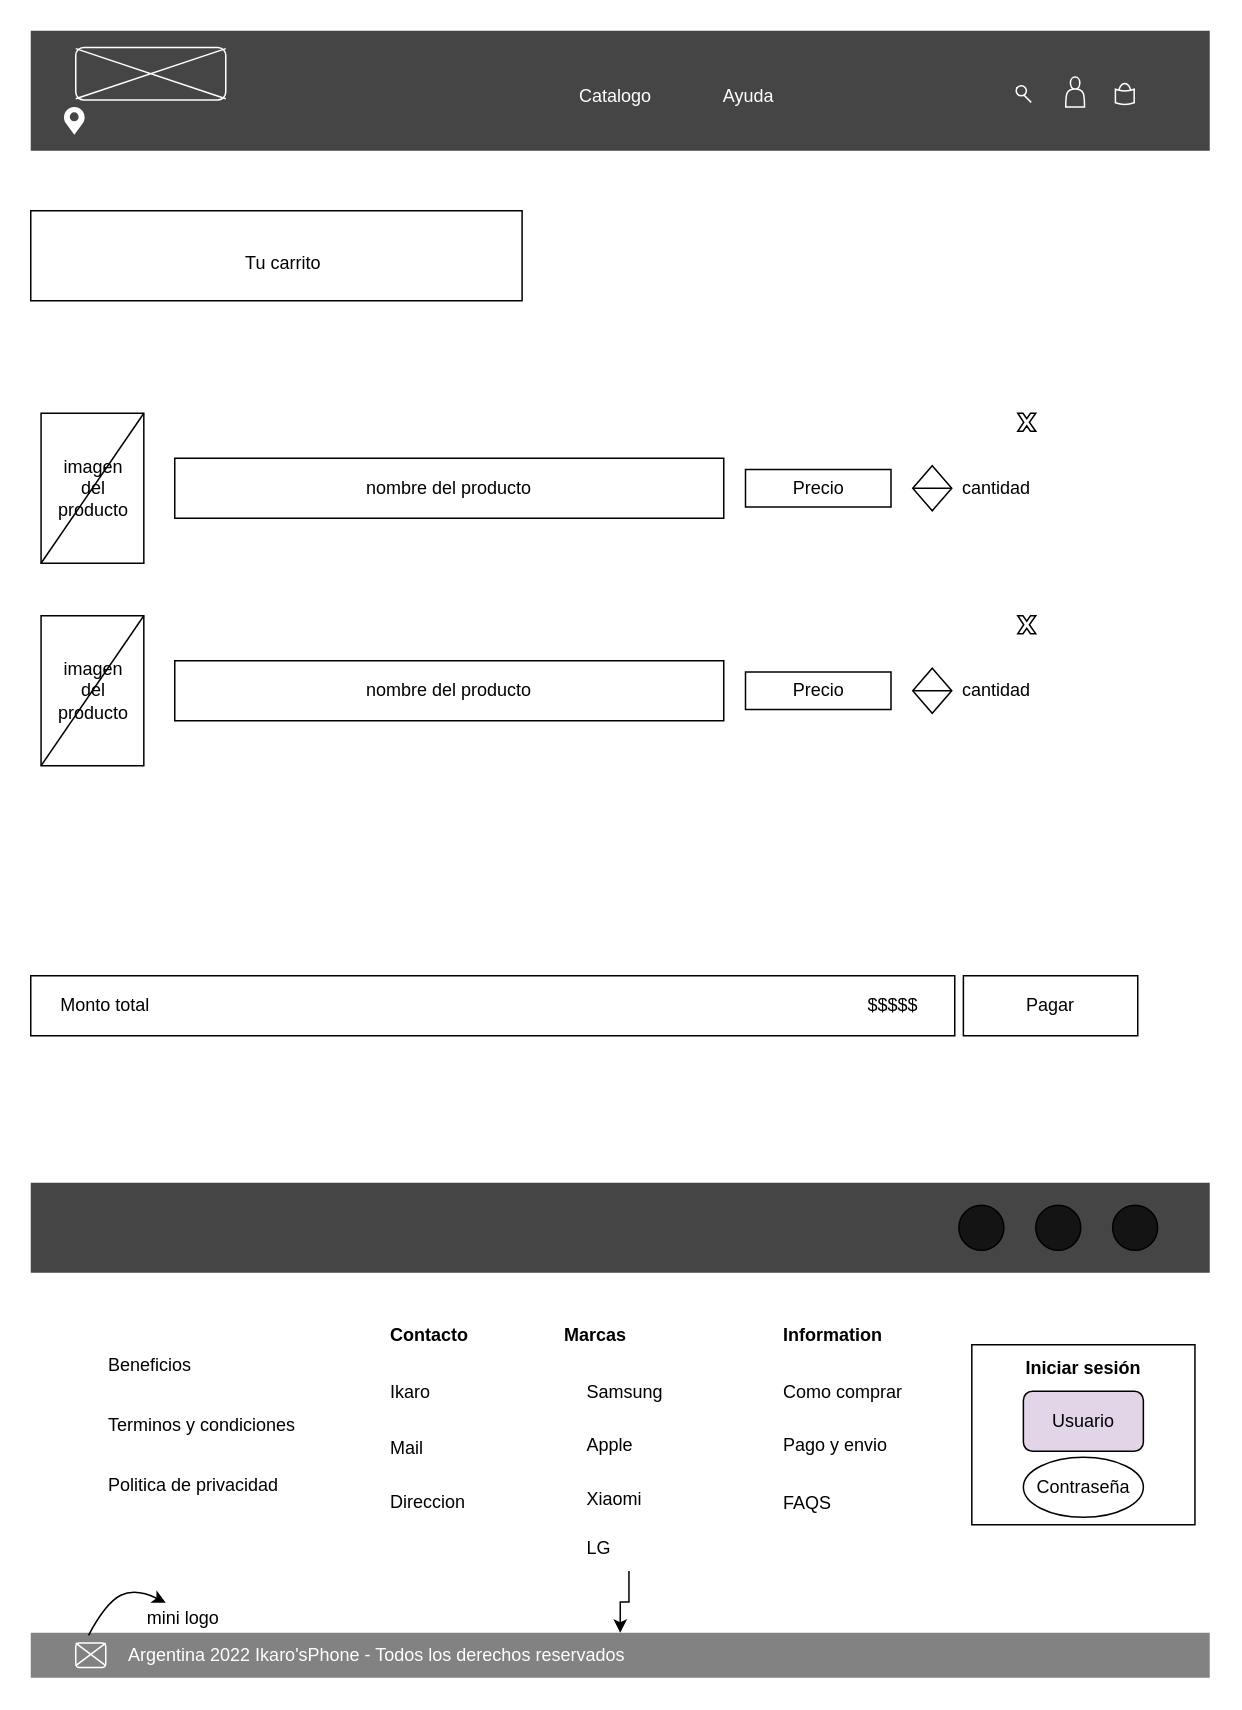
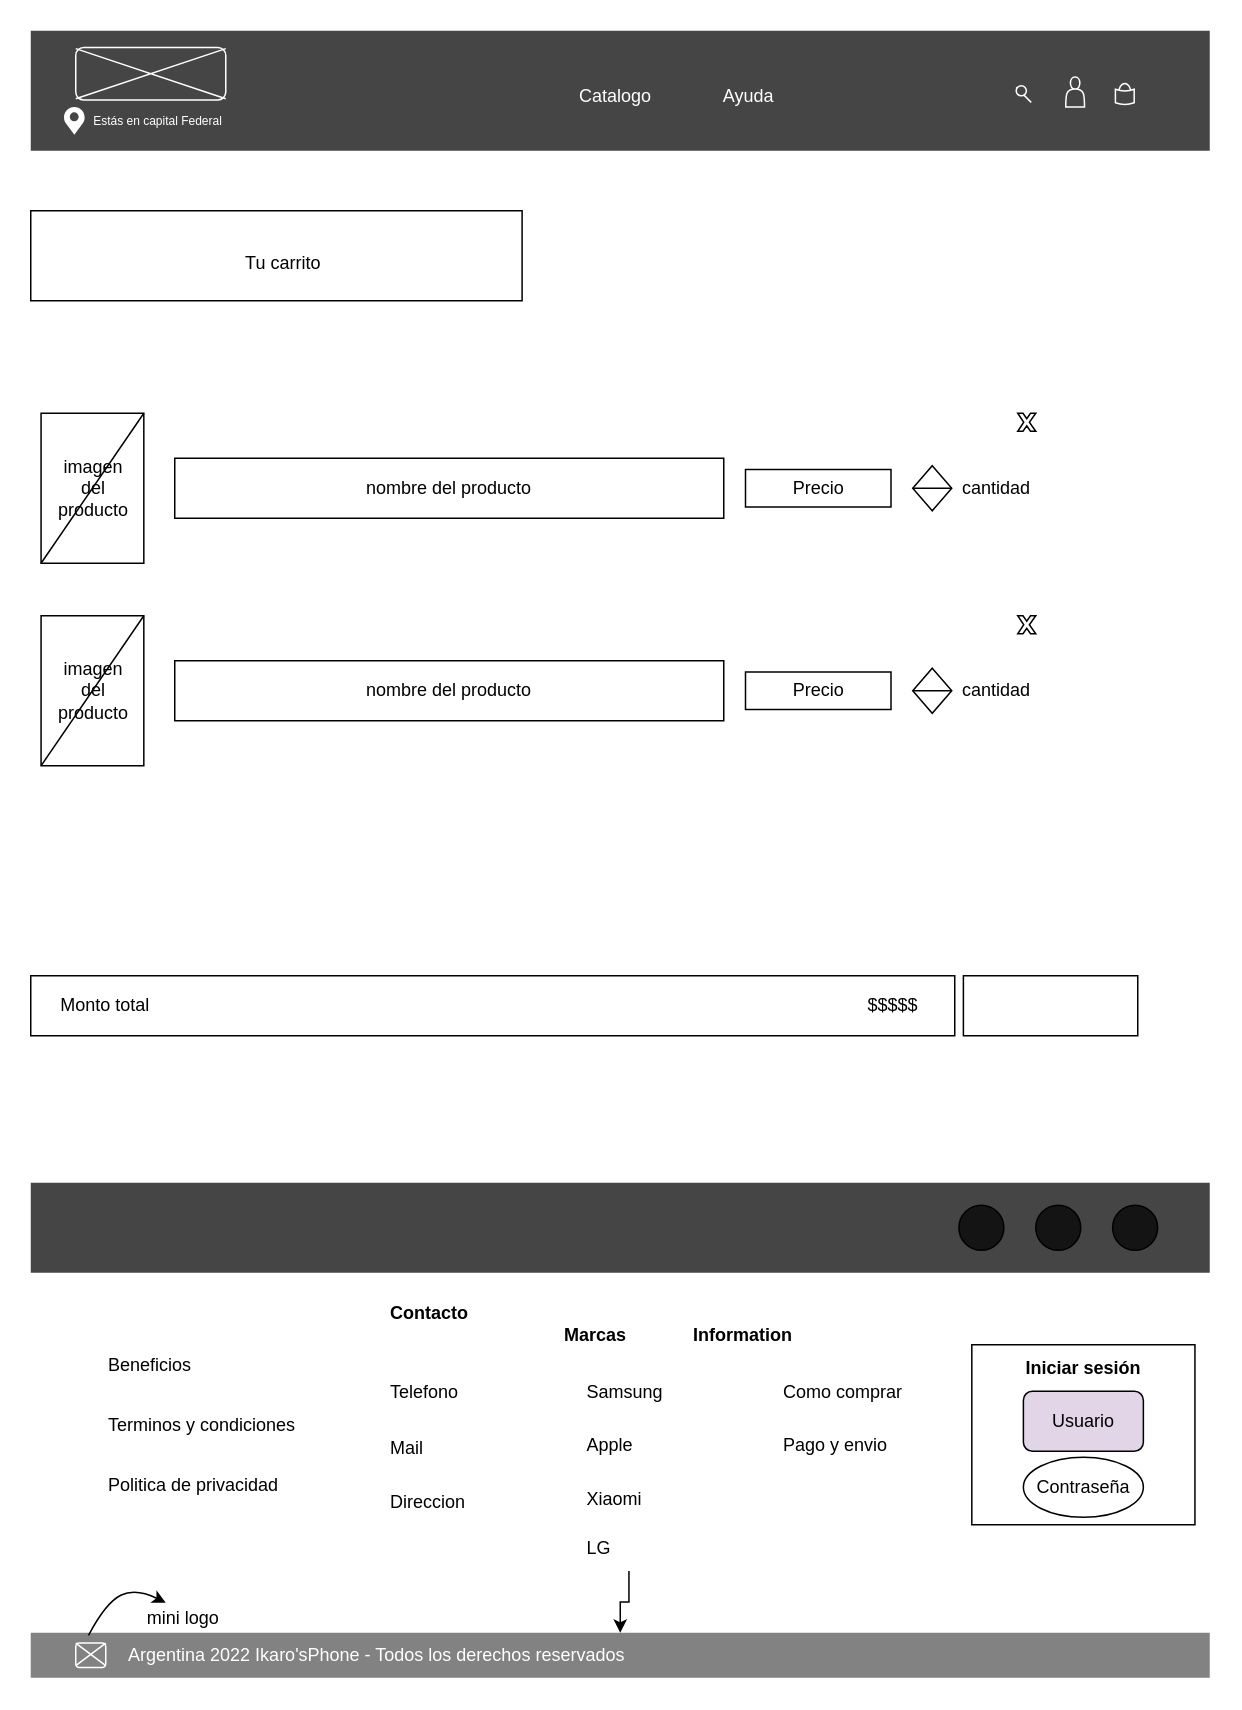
node "Estás en capital Federal": added
node "Pagar": removed
node "Contacto": moved (433, 1336) -> (433, 1313)
node "Information": moved (826, 1336) -> (736, 1336)
node "Ikaro": label "Ikaro" -> "Telefono"
node "FAQS": removed
